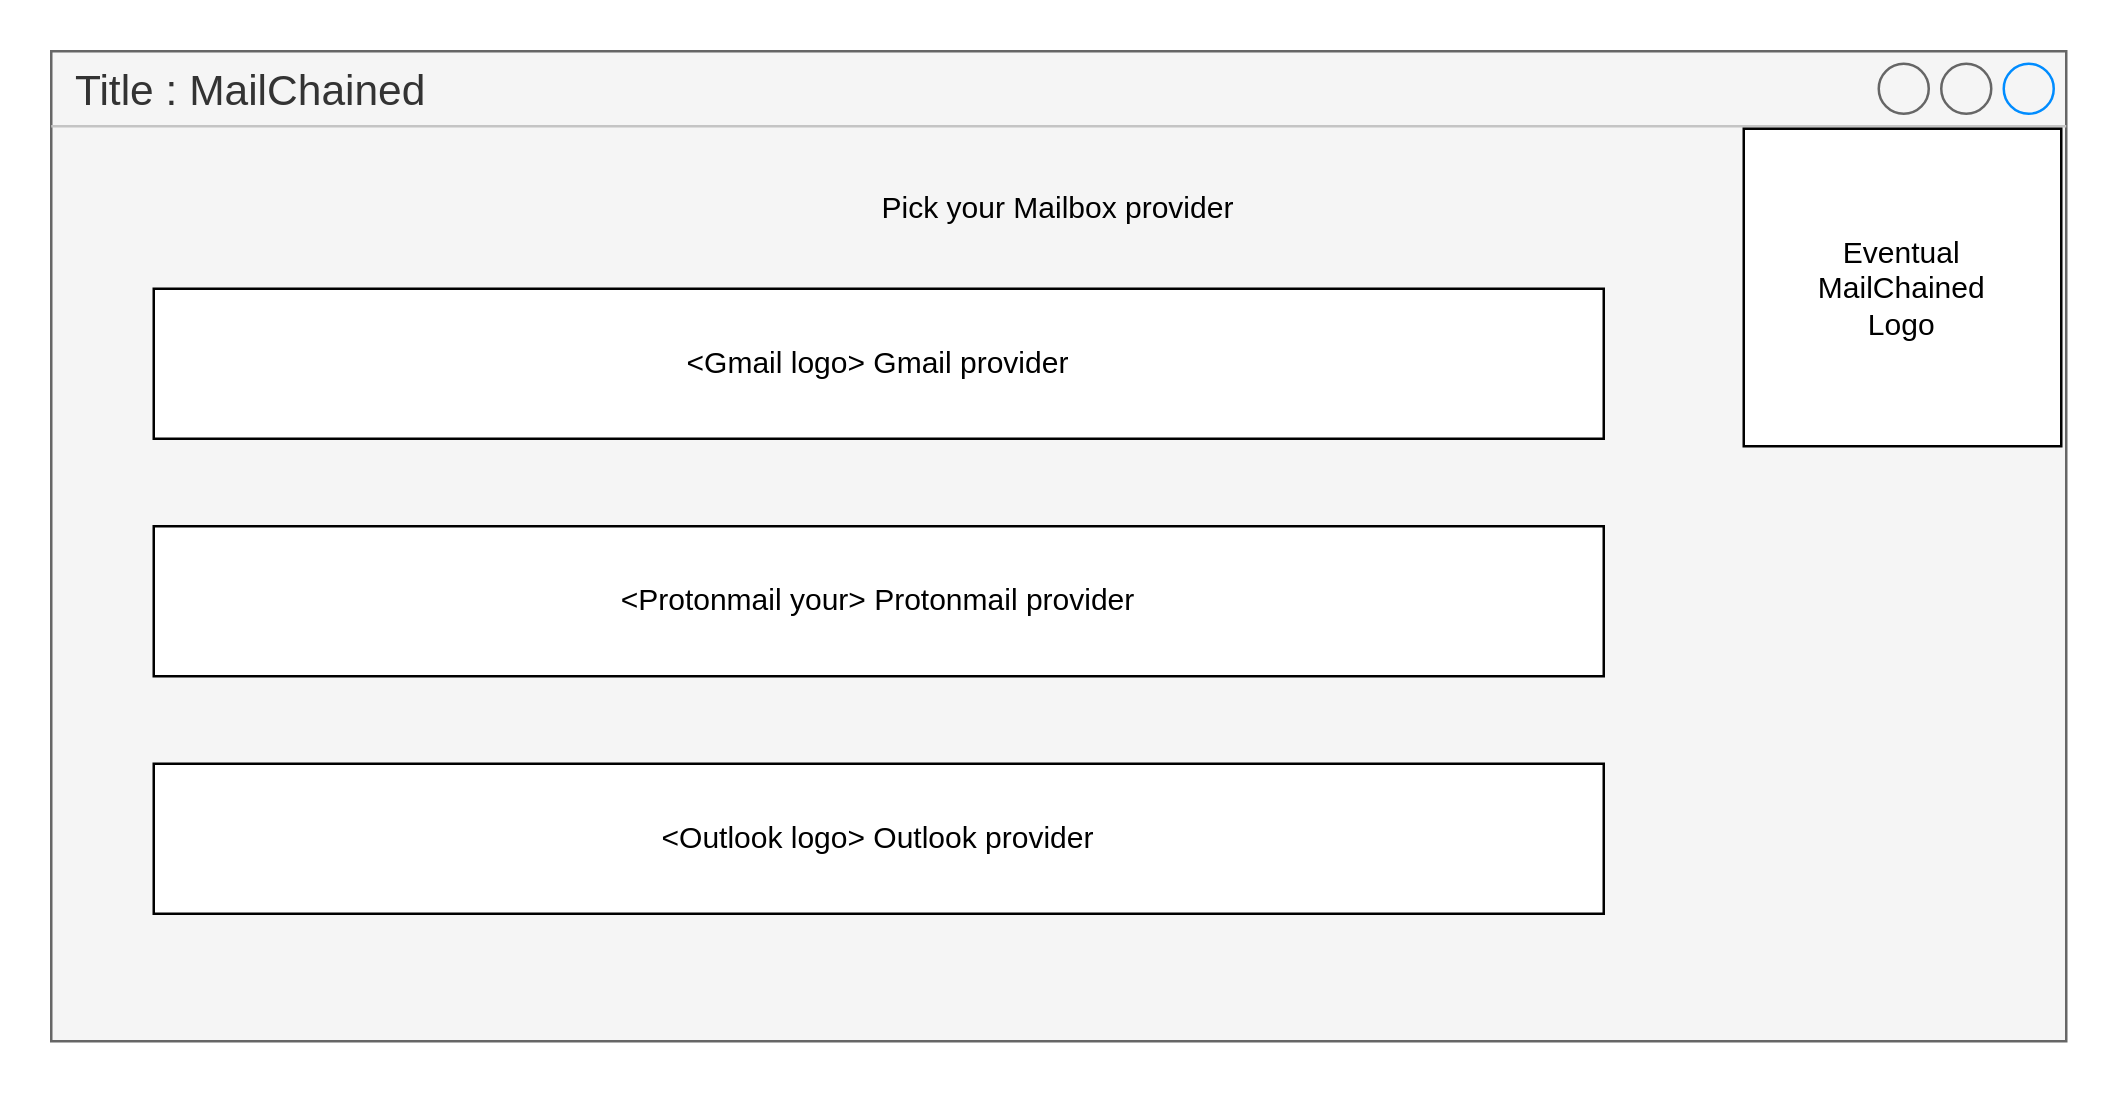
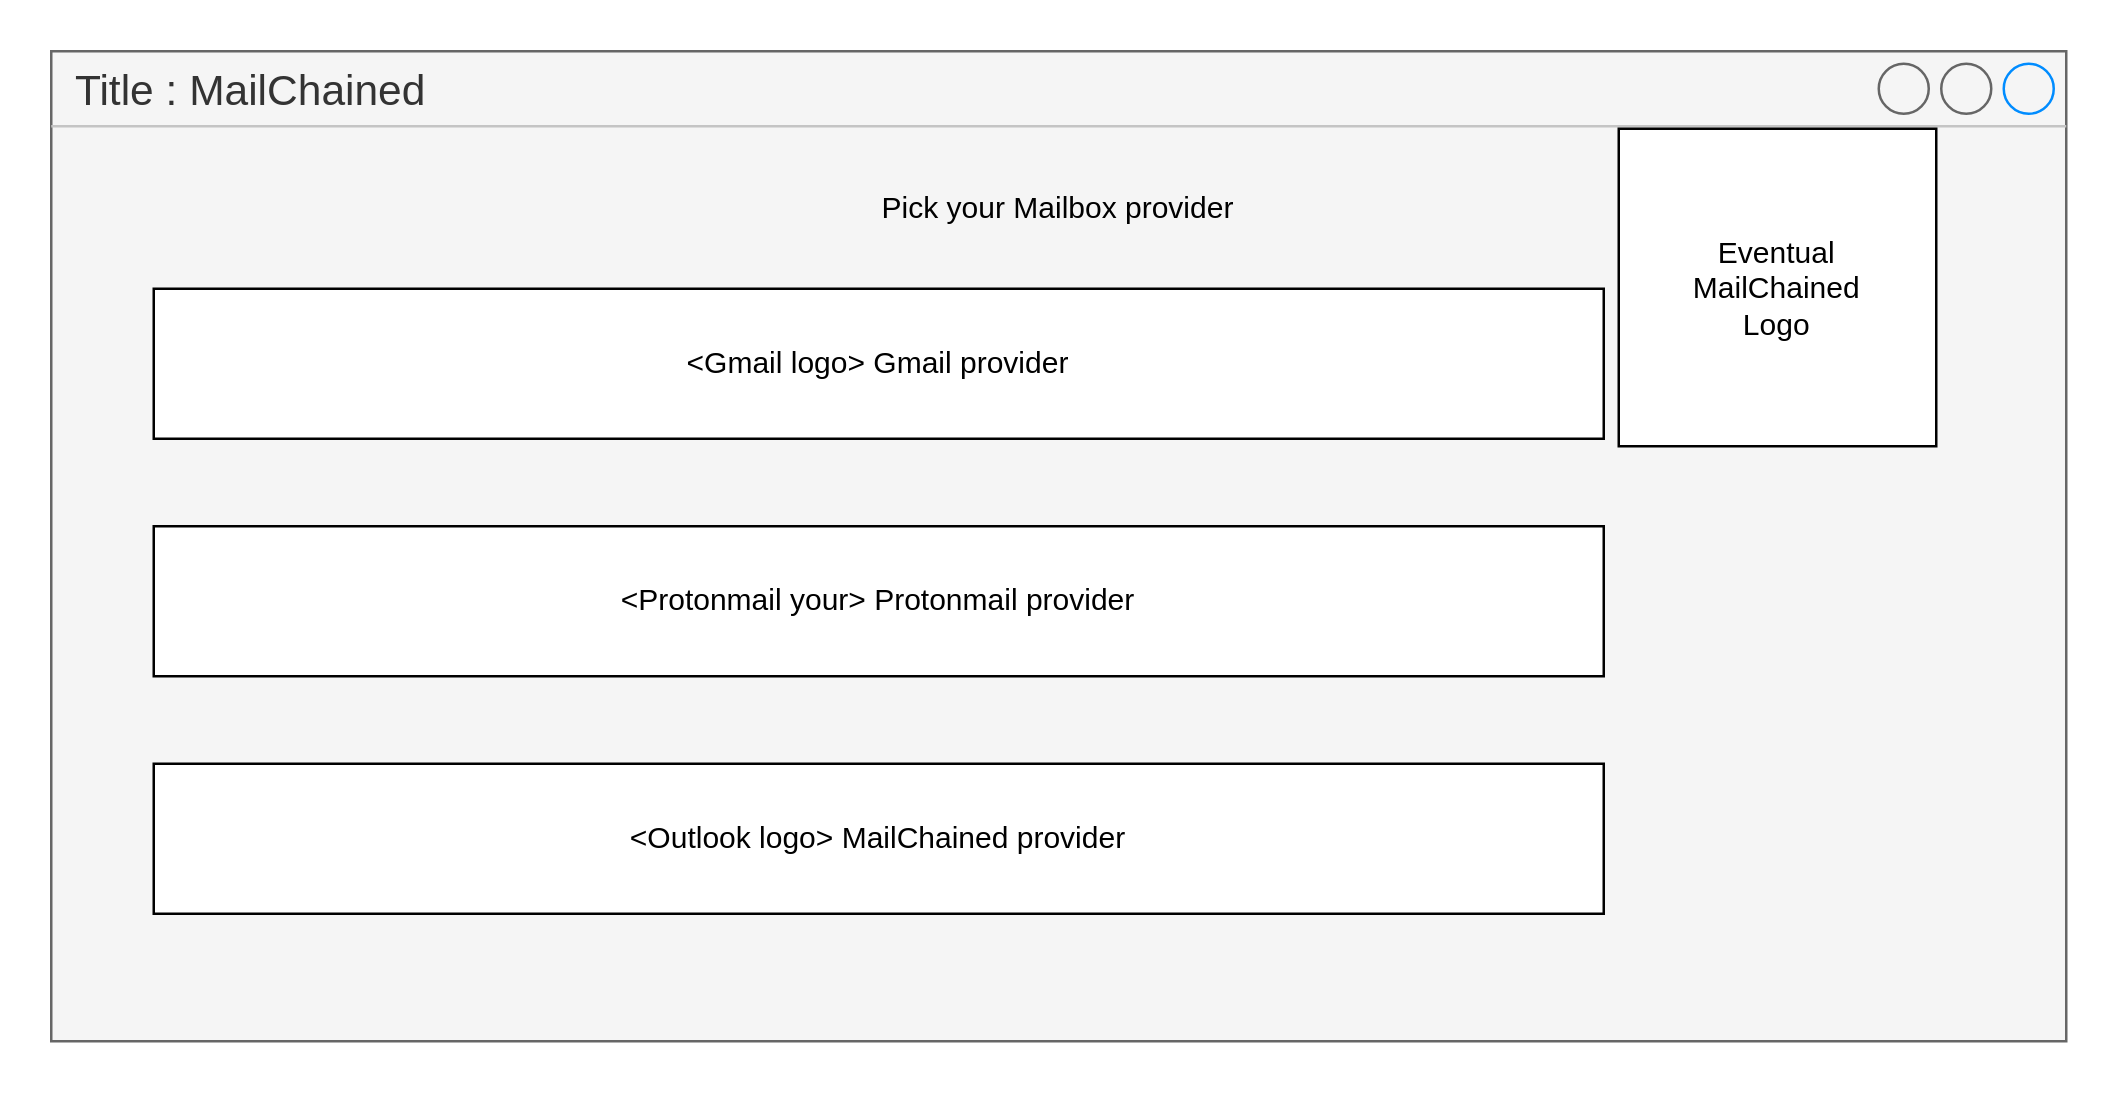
node "Eventual MailChained Logo": moved (1903, 288) -> (1778, 288)
node "<Outlook logo> Outlook provider": label "<Outlook logo> Outlook provider" -> "<Outlook logo> MailChained provider"
